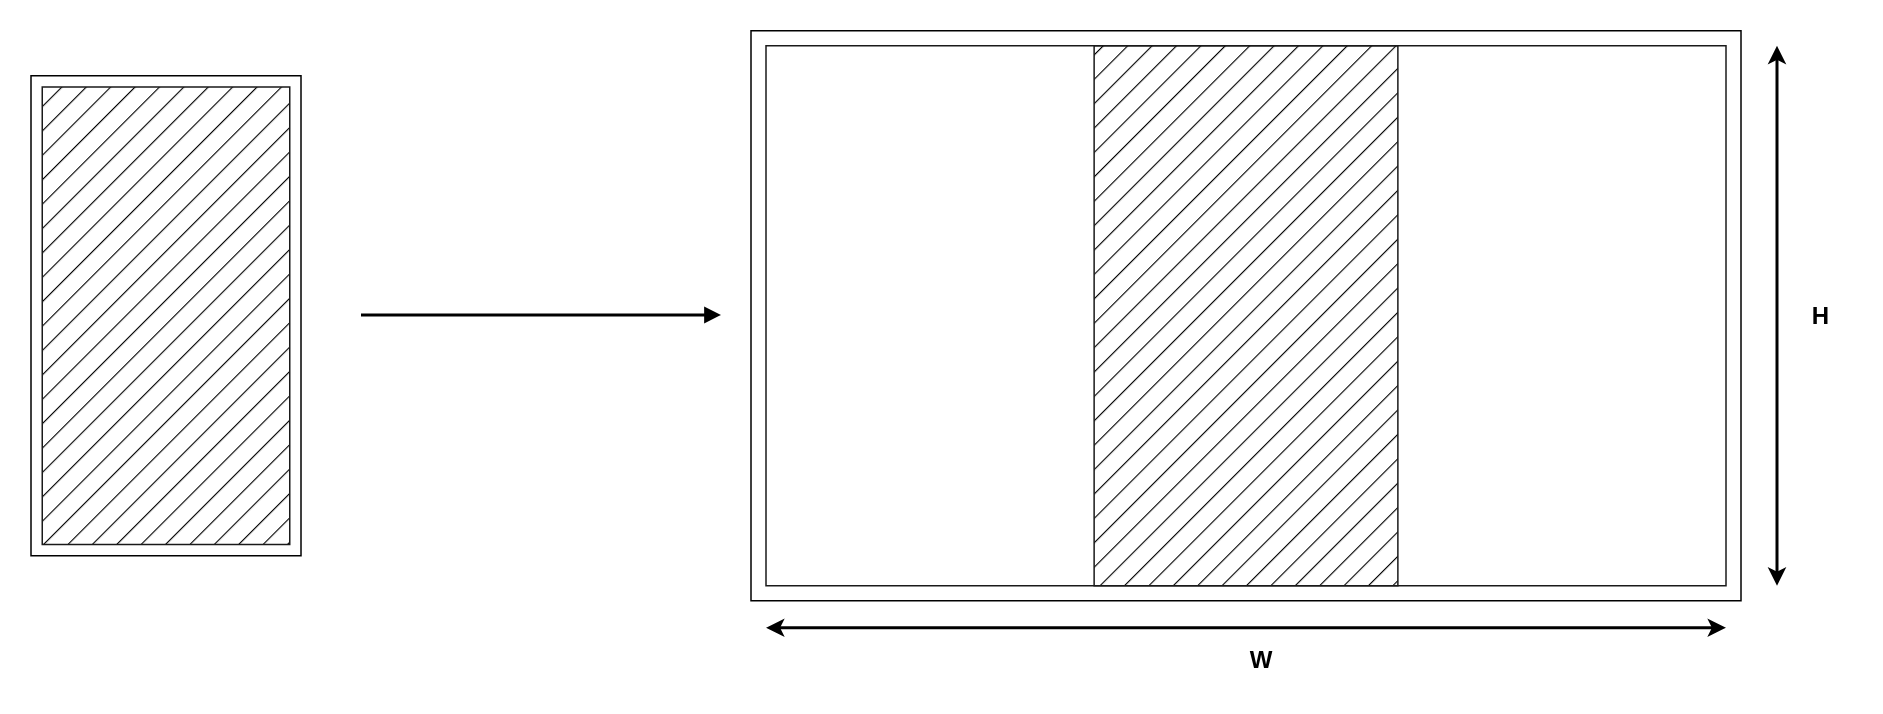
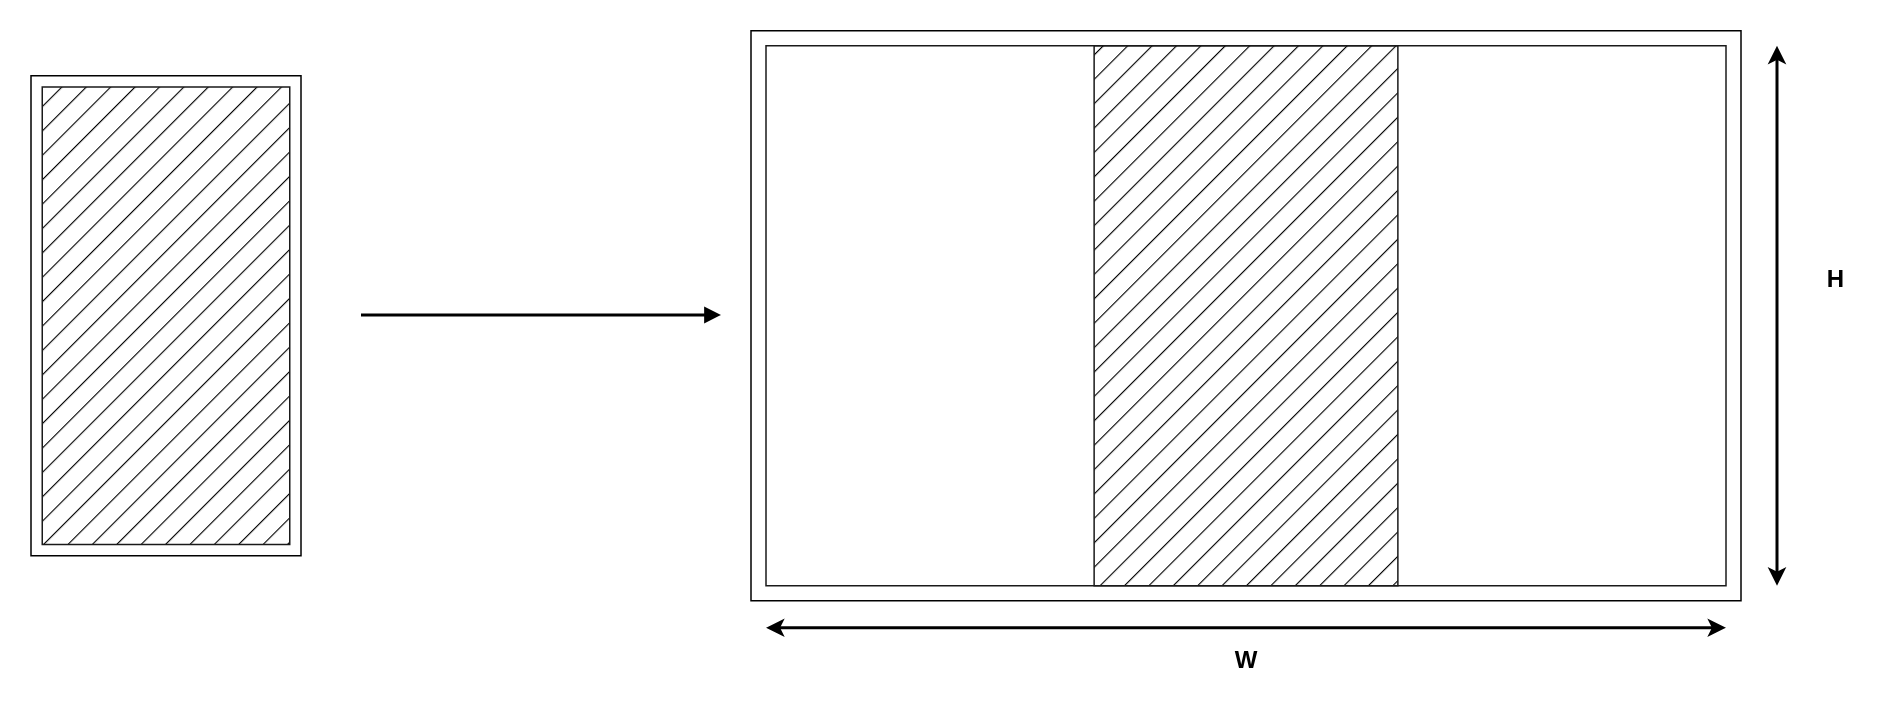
node "H": moved (1820, 316) -> (1835, 278)
node "W": moved (1261, 659) -> (1246, 659)
